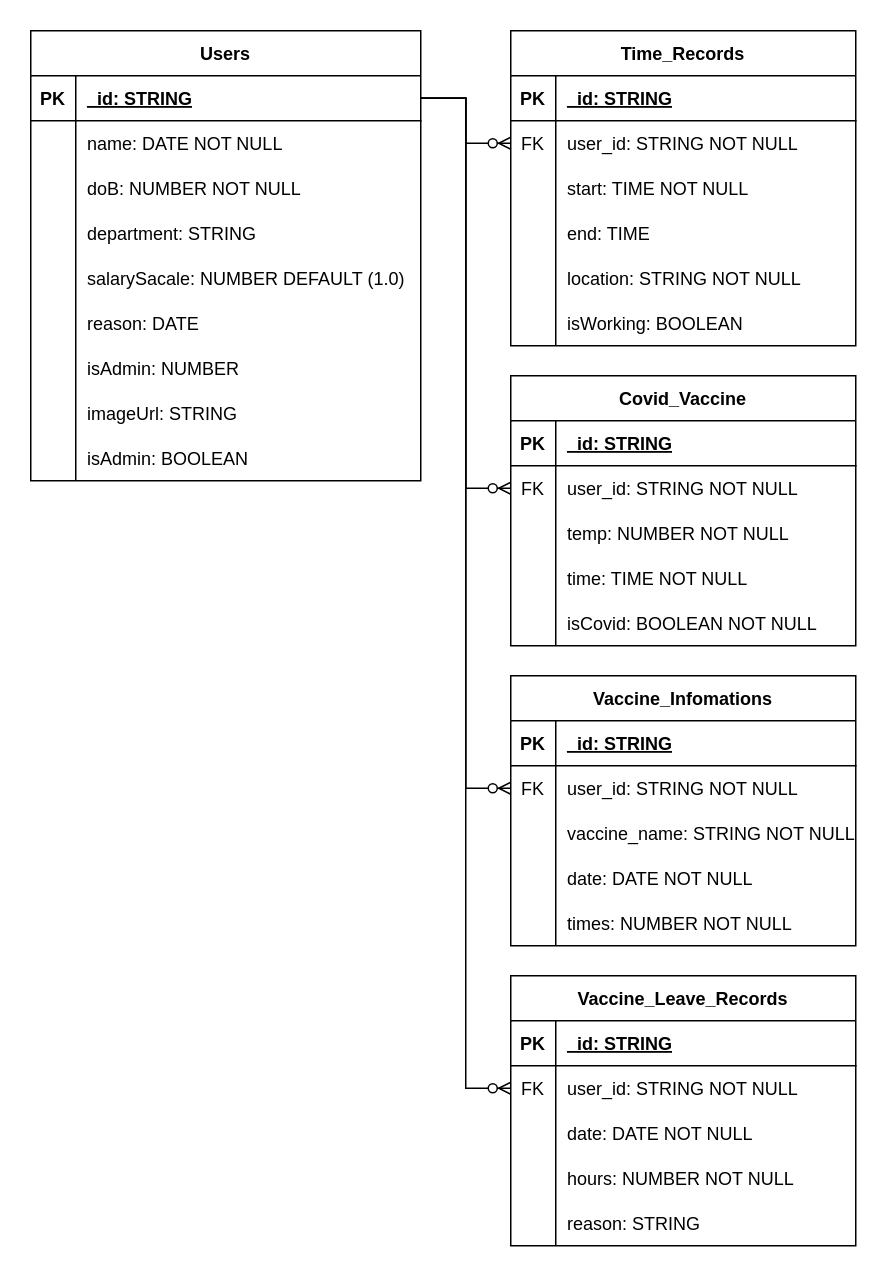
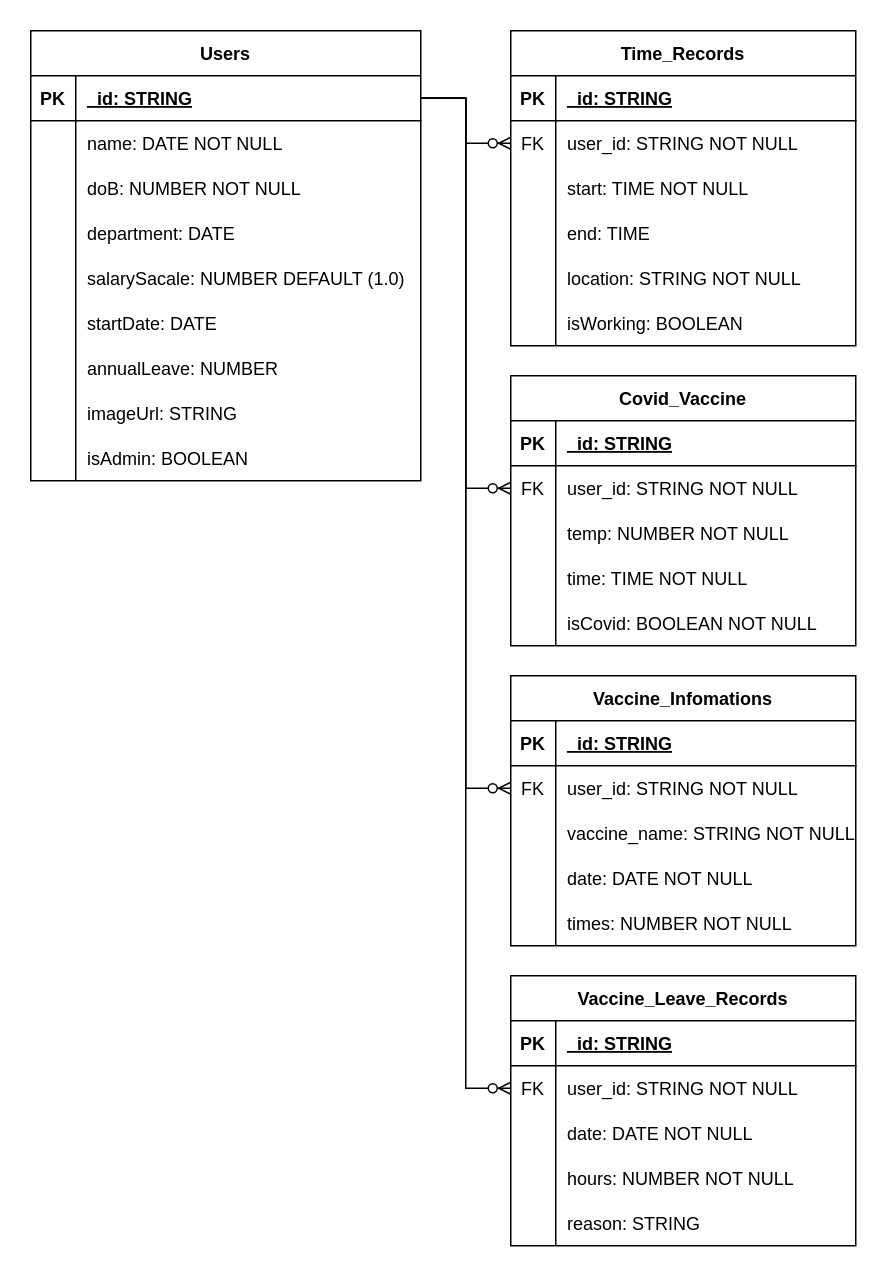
node "department: STRING": label "department: STRING" -> "department: DATE"
node "reason: DATE": label "reason: DATE" -> "startDate: DATE"
node "isAdmin: NUMBER": label "isAdmin: NUMBER" -> "annualLeave: NUMBER"
